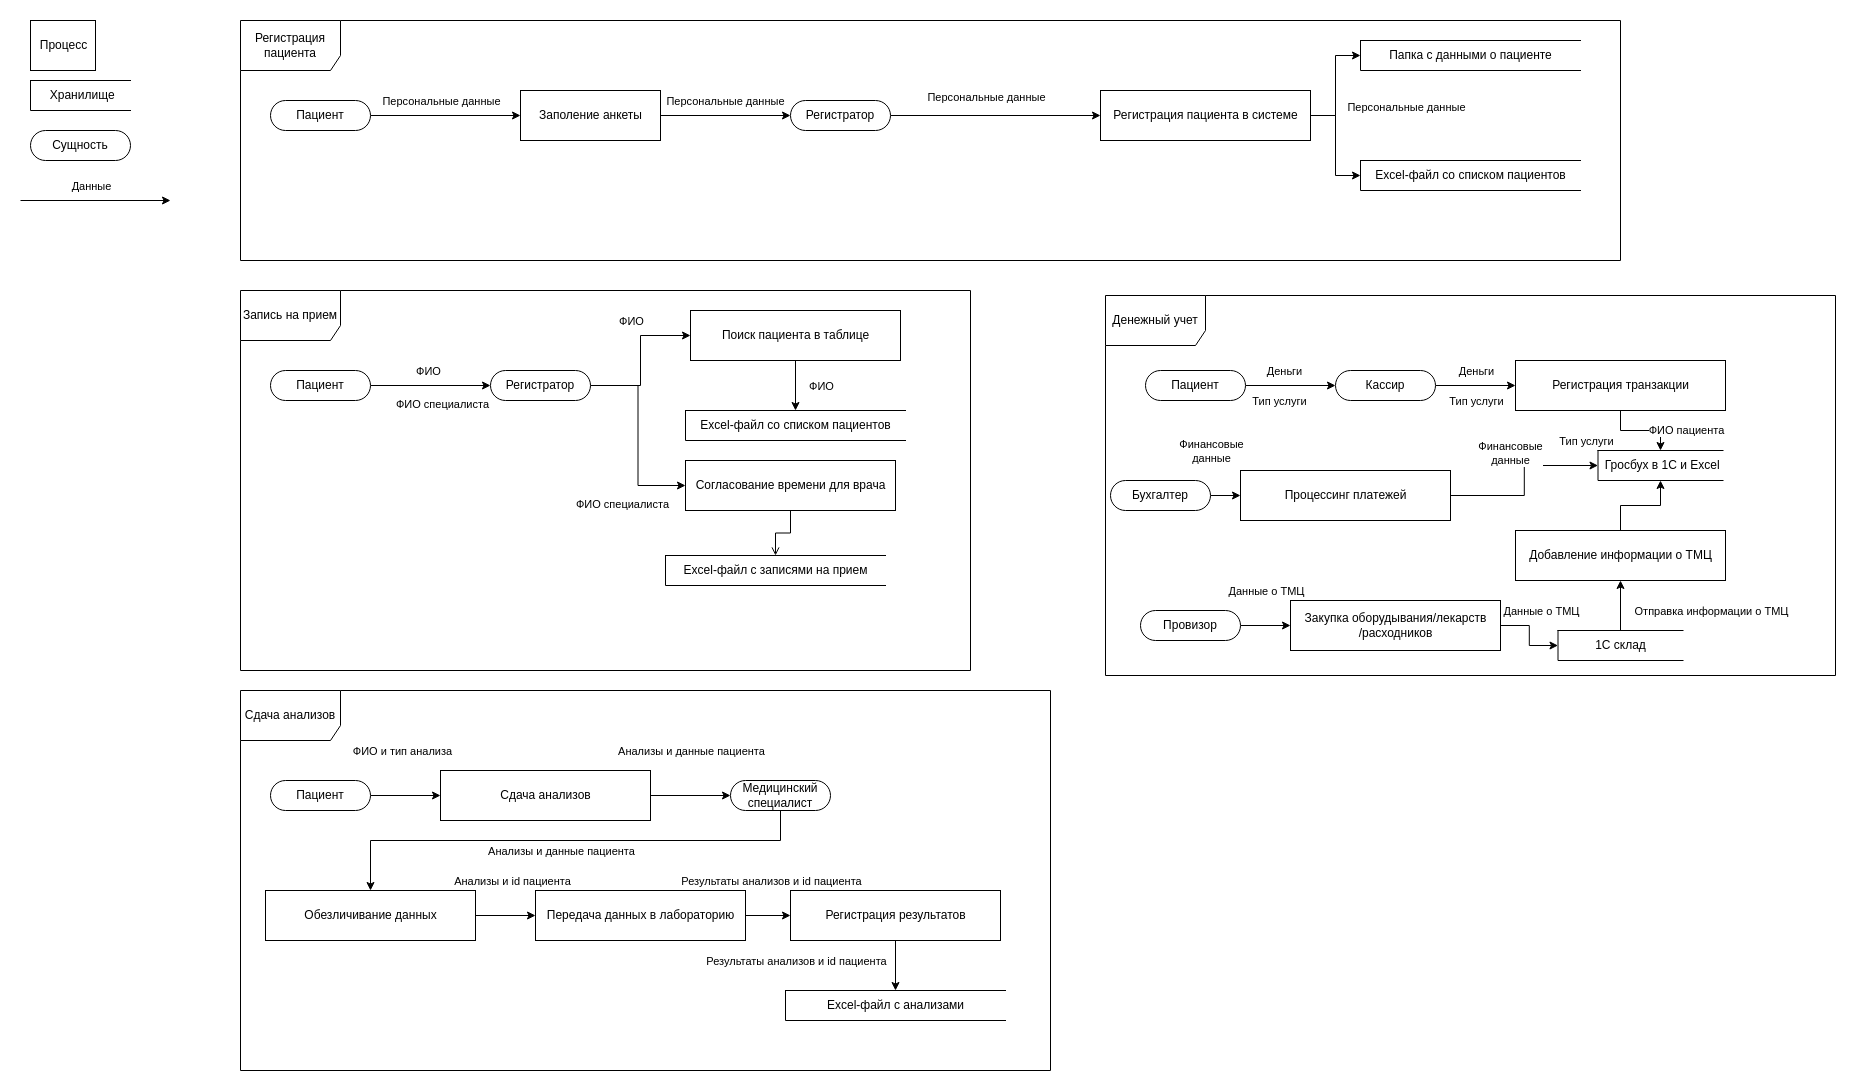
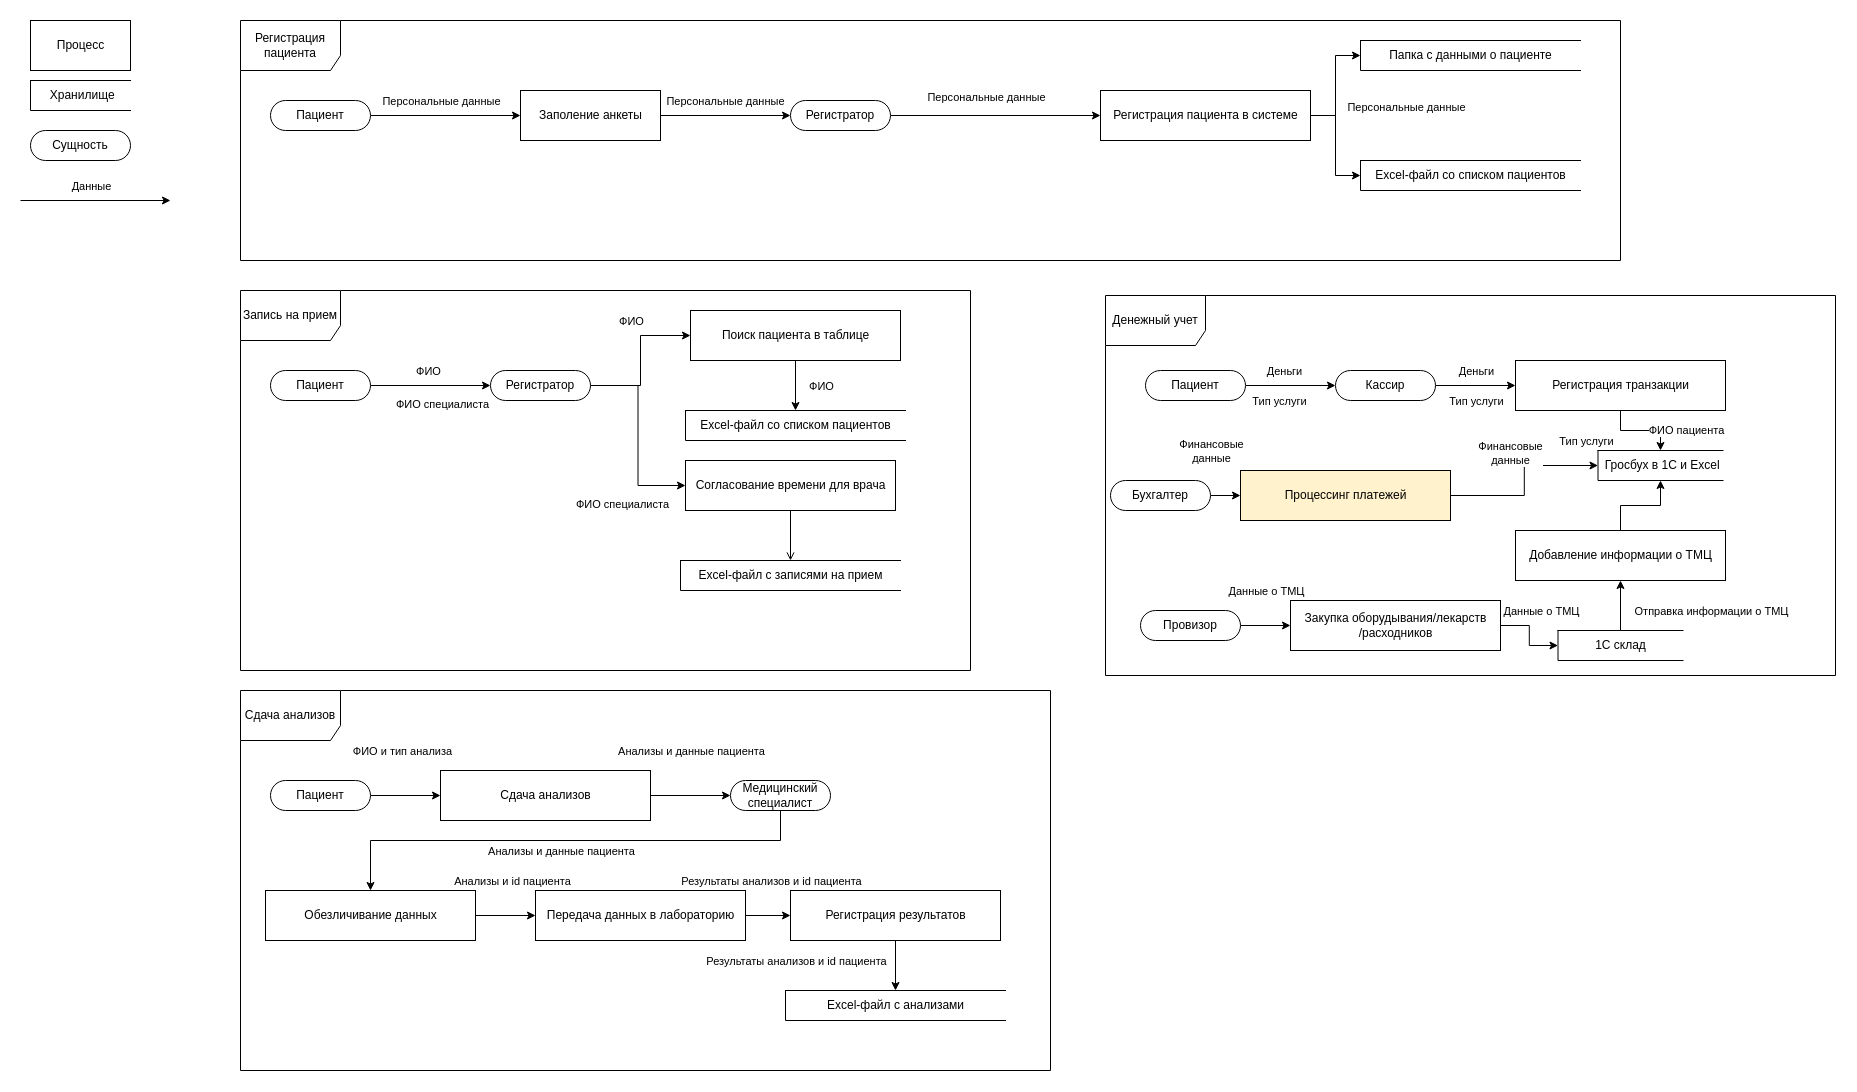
node "Процесс": size 65x50 -> 100x50
node "Процессинг платежей": fillcolor #ffffff -> #fff2cc
node "Excel-файл с записями на прием": moved (776, 571) -> (791, 576)
